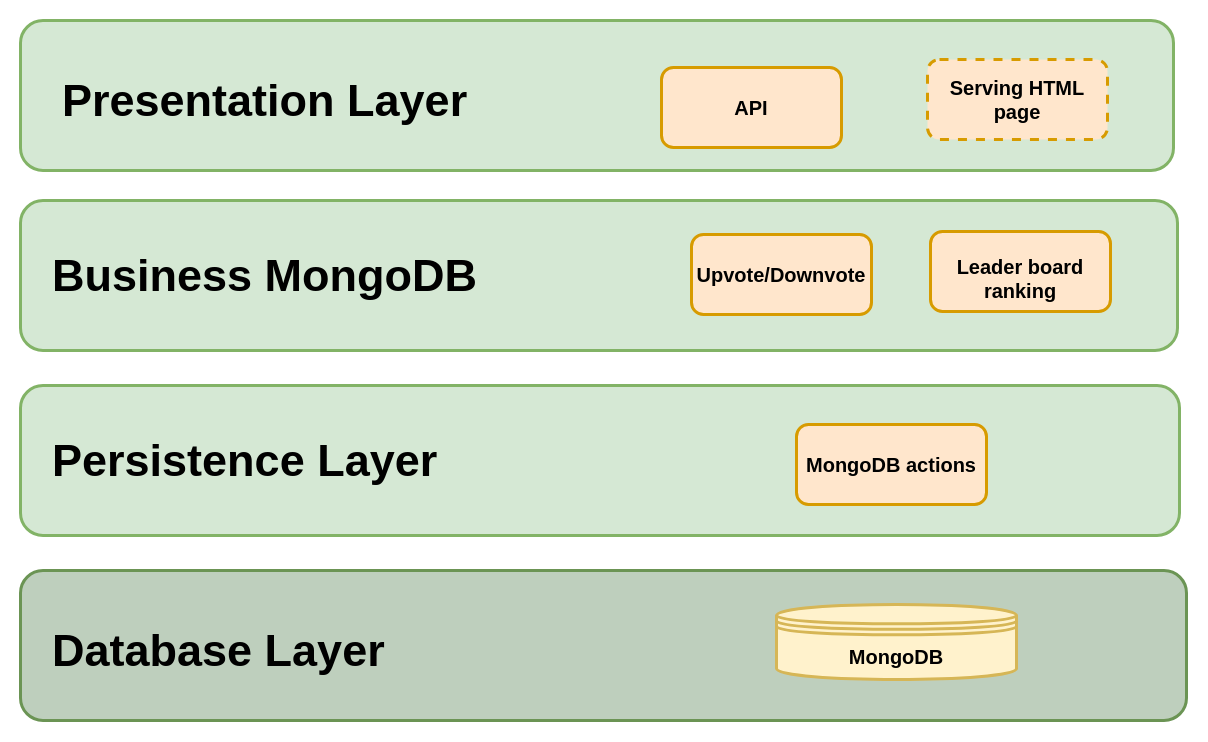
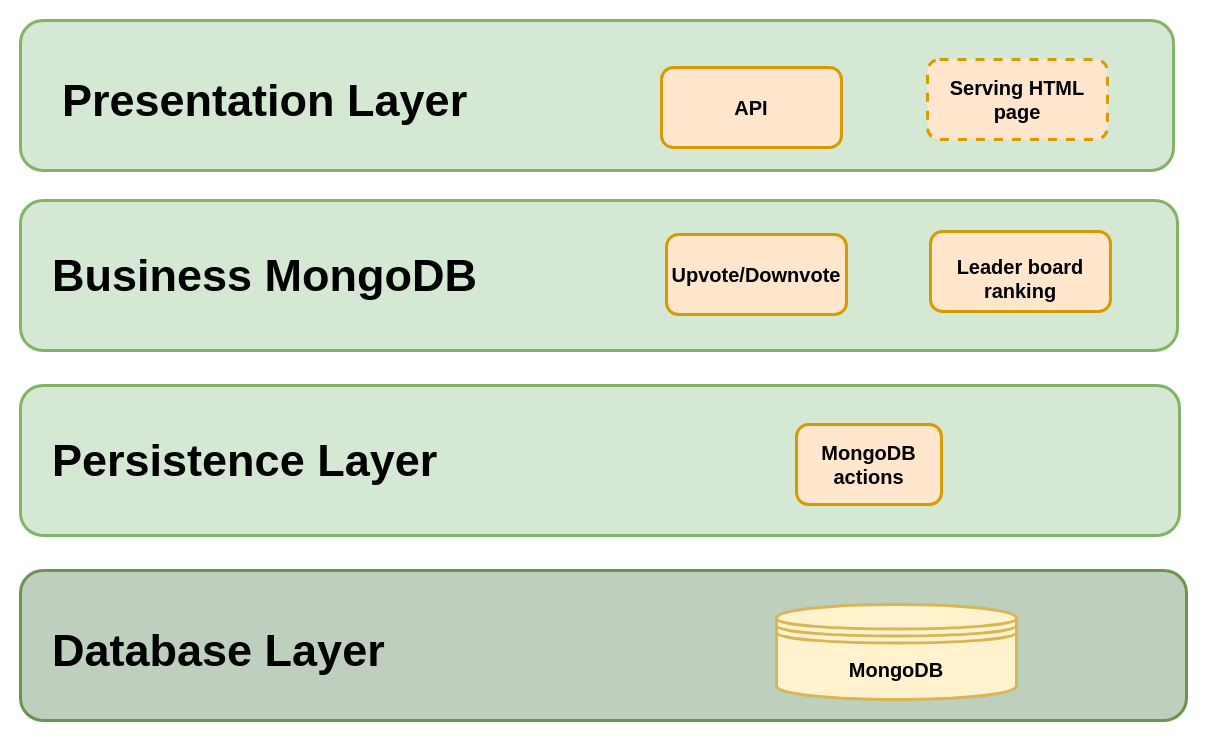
node "Upvote/Downvote": moved (782, 275) -> (757, 275)
node "MongoDB actions": size 190x80 -> 145x80
node "MongoDB": size 240x75 -> 240x95
